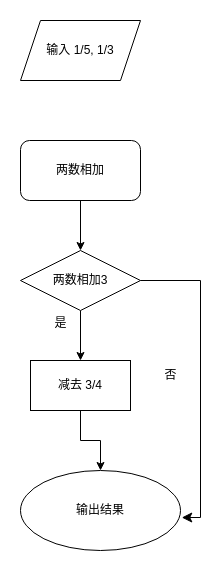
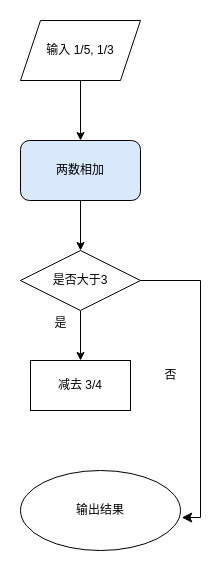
edge "输入 1/5, 1/3" -> "两数相加": added
node "两数相加": fillcolor #ffffff -> #dae8fc
node "两数相加3": label "两数相加3" -> "是否大于3"
edge "减去 3/4" -> "输出结果": removed
